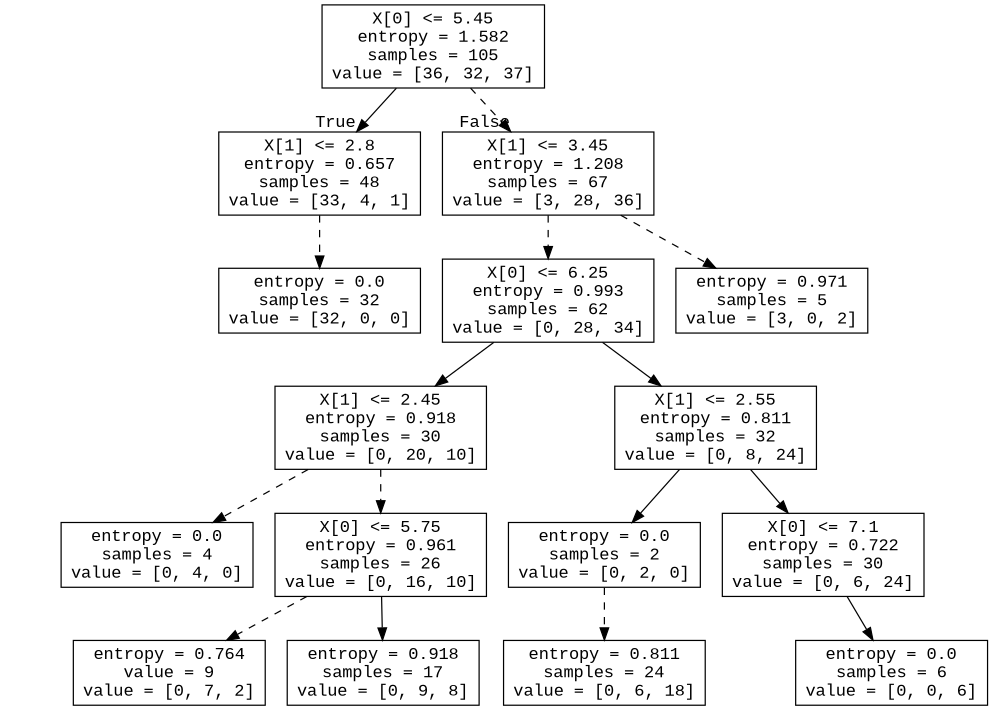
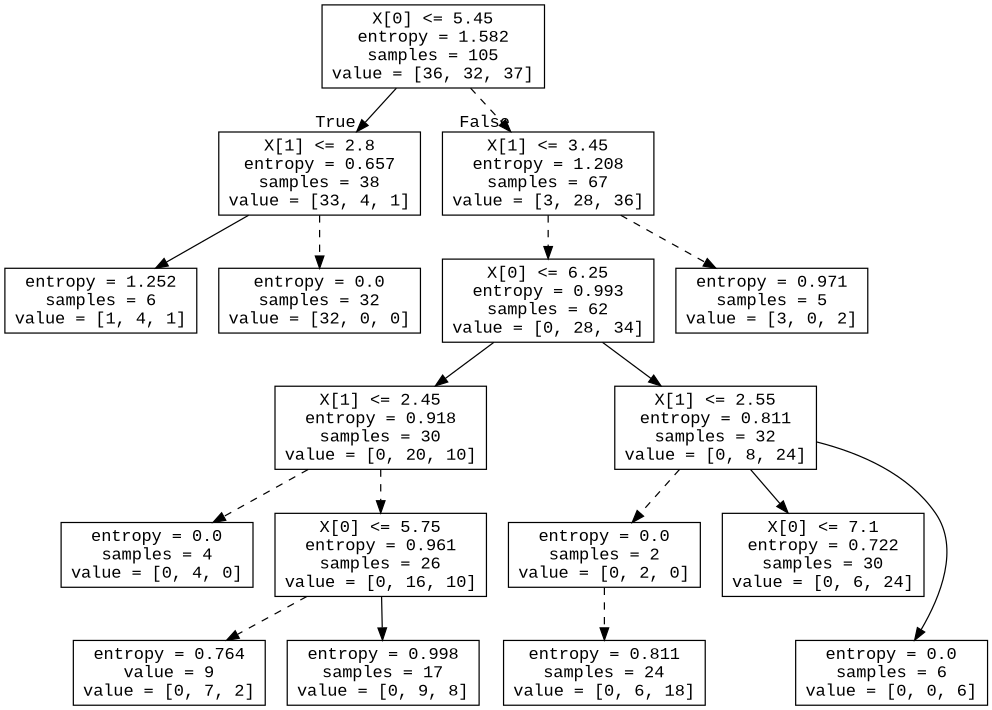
node "X[1] <= 2.8 entropy = 0.657 samples = 48 value = [33, 4, 1]": label "X[1] <= 2.8 entropy = 0.657 samples = 48 value = [33, 4, 1]" -> "X[1] <= 2.8 entropy = 0.657 samples = 38 value = [33, 4, 1]"
node "entropy = 1.252 samples = 6 value = [1, 4, 1]": added
edge "X[1] <= 2.55 entropy = 0.811 samples = 32 value = [0, 8, 24]" -> "entropy = 0.0 samples = 2 value = [0, 2, 0]": style solid -> dashed
edge "X[0] <= 7.1 entropy = 0.722 samples = 30 value = [0, 6, 24]" -> "entropy = 0.0 samples = 6 value = [0, 0, 6]": now "X[1] <= 2.55 entropy = 0.811 samples = 32 value = [0, 8, 24]" -> "entropy = 0.0 samples = 6 value = [0, 0, 6]"
node "entropy = 0.918 samples = 17 value = [0, 9, 8]": label "entropy = 0.918 samples = 17 value = [0, 9, 8]" -> "entropy = 0.998 samples = 17 value = [0, 9, 8]"
